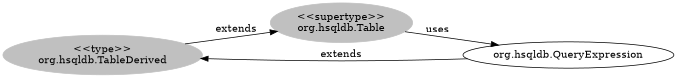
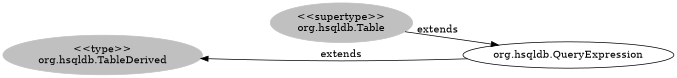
edge "<<supertype>> org.hsqldb.Table" -> "org.hsqldb.QueryExpression": label "uses" -> "extends"
edge "<<type>> org.hsqldb.TableDerived" -> "<<supertype>> org.hsqldb.Table": removed, label "extends"
